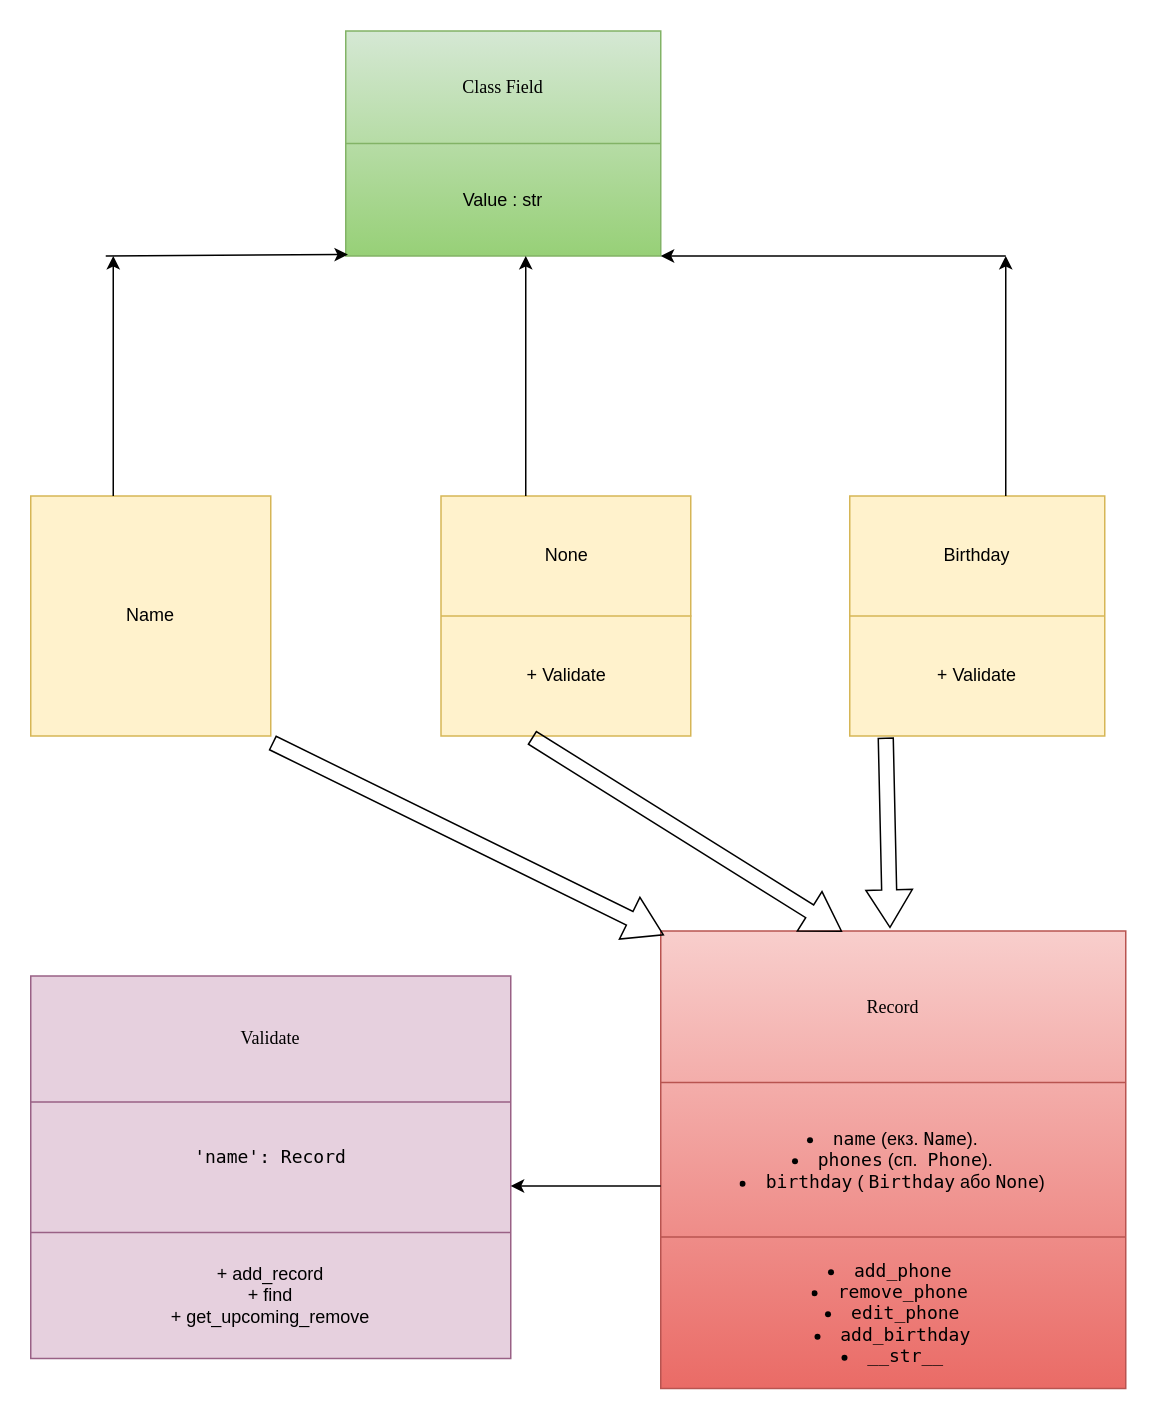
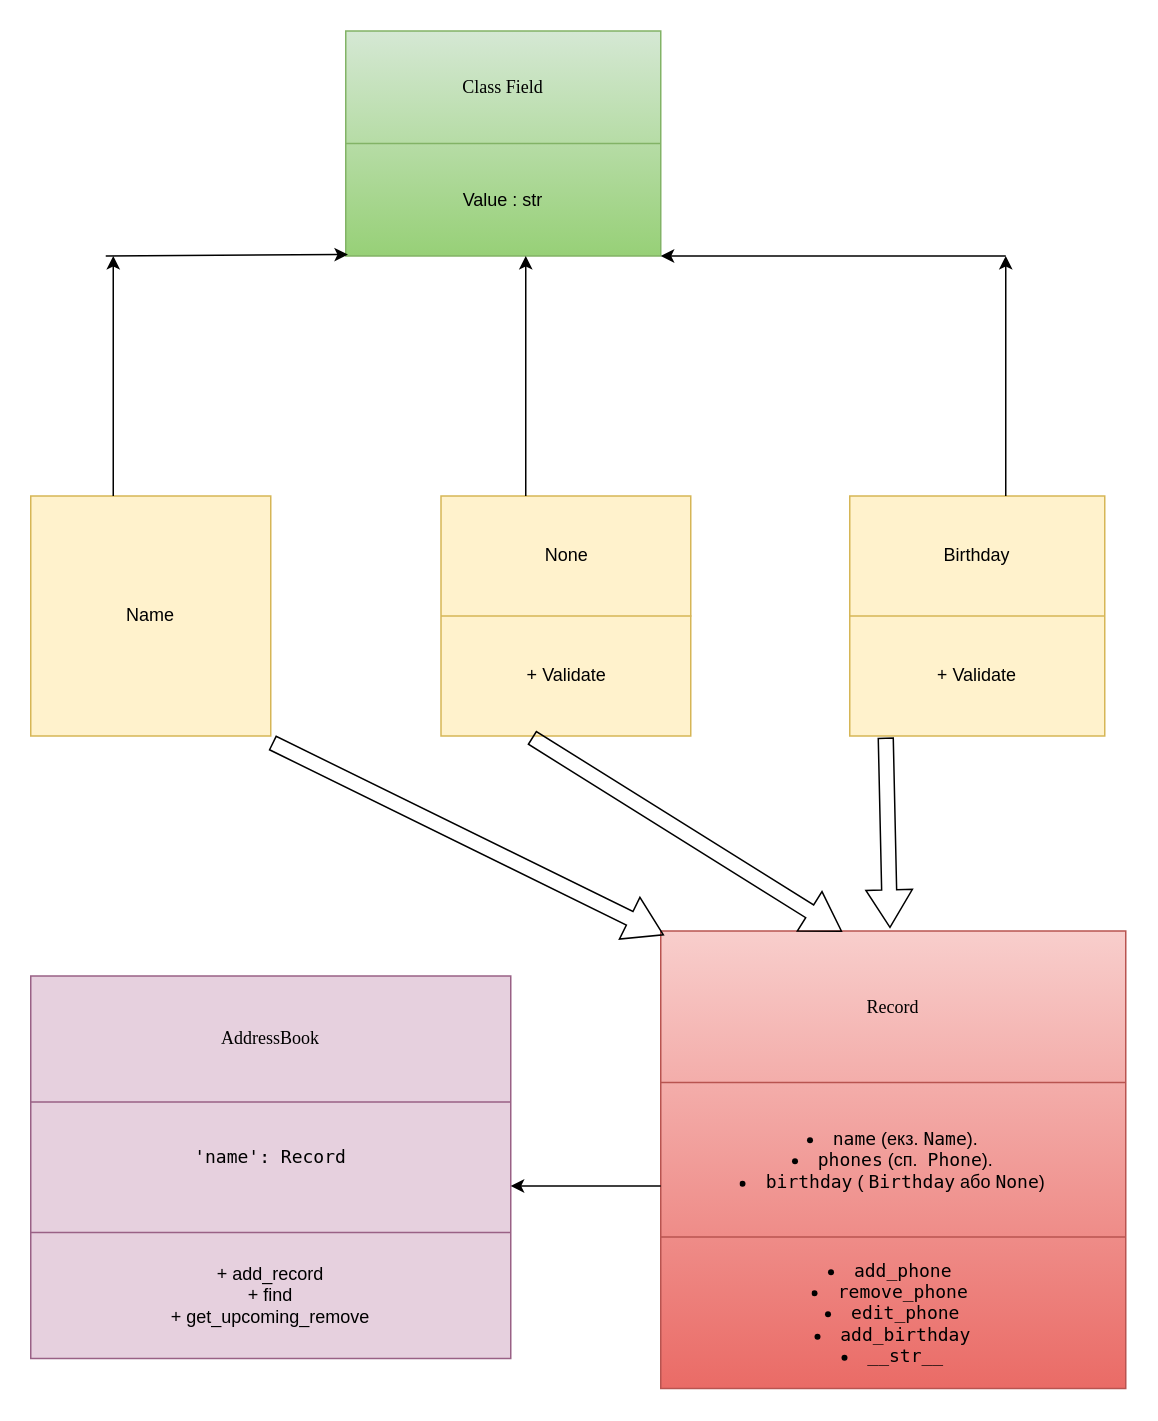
node "Validate": label "Validate" -> "AddressBook"
